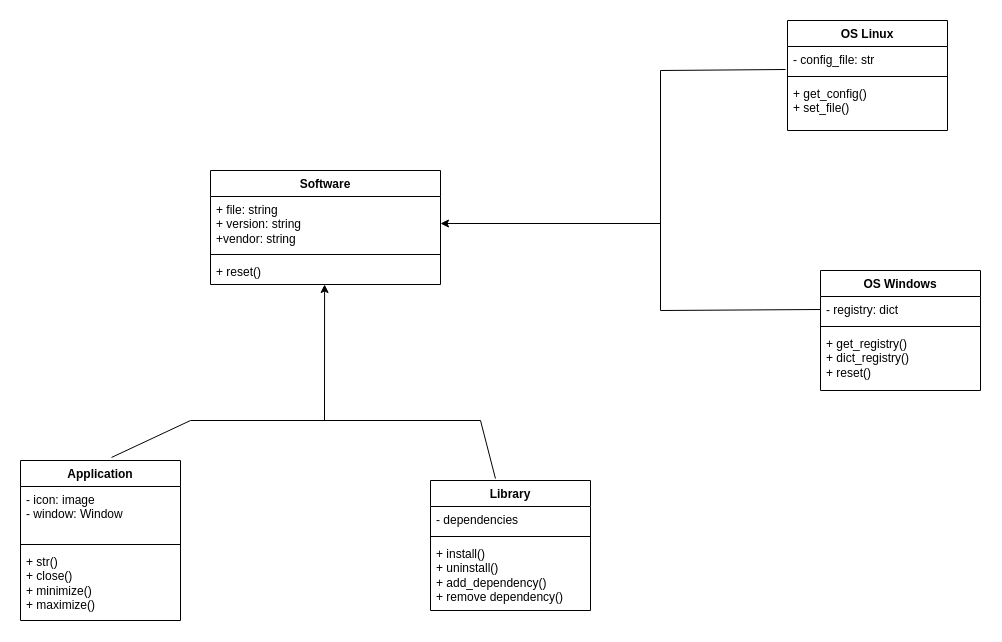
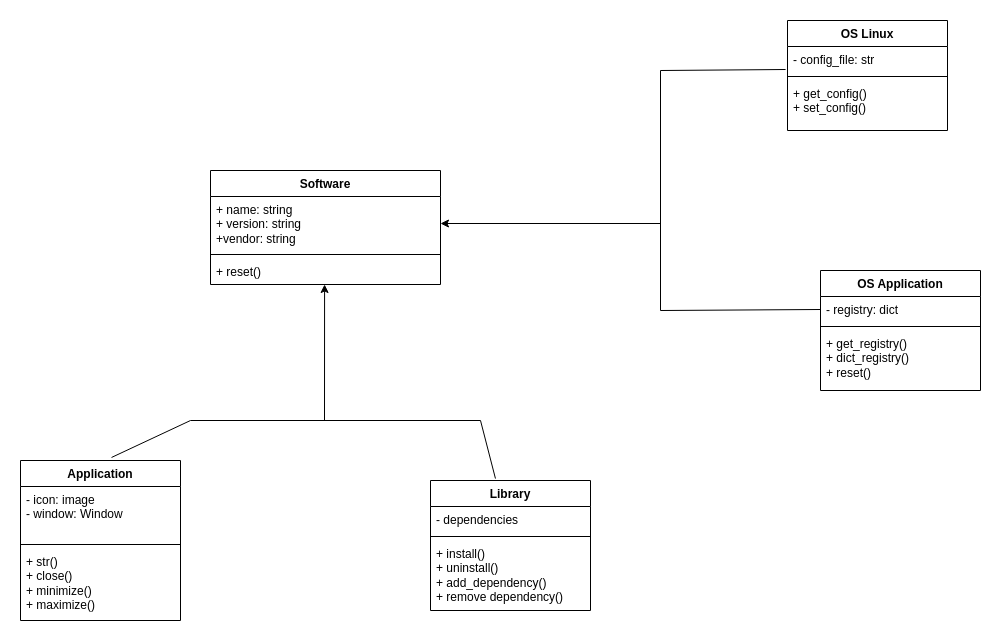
node "+ get_config() + set_file()": label "+ get_config() + set_file()" -> "+ get_config() + set_config()"
node "+ file: string + version: string +vendor: string": label "+ file: string + version: string +vendor: string" -> "+ name: string + version: string +vendor: string"
node "OS Windows": label "OS Windows" -> "OS Application"
